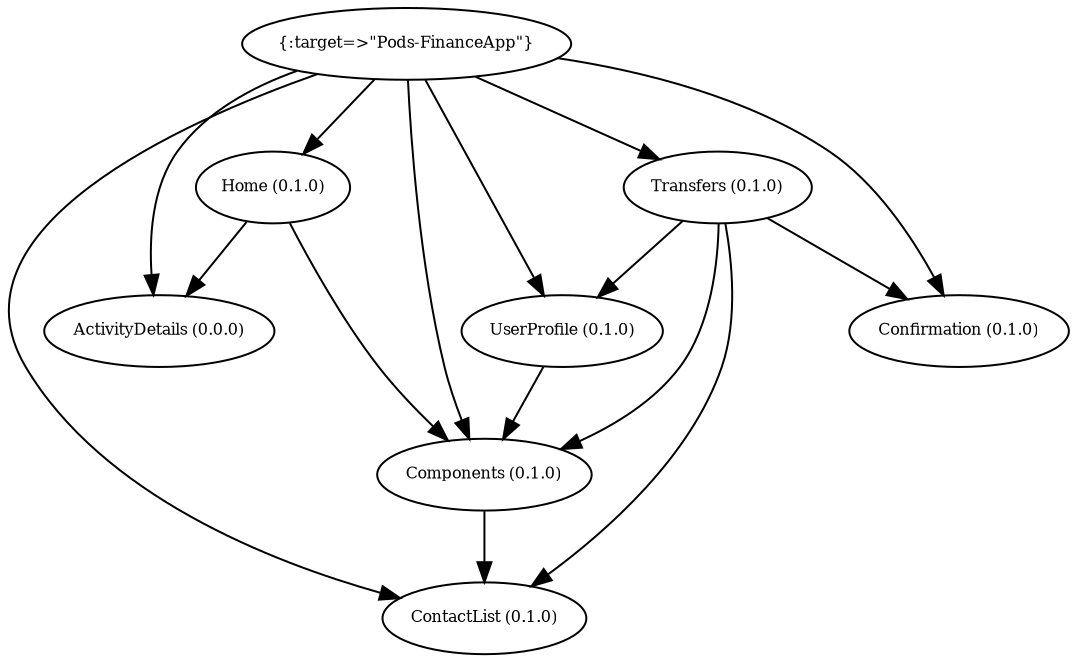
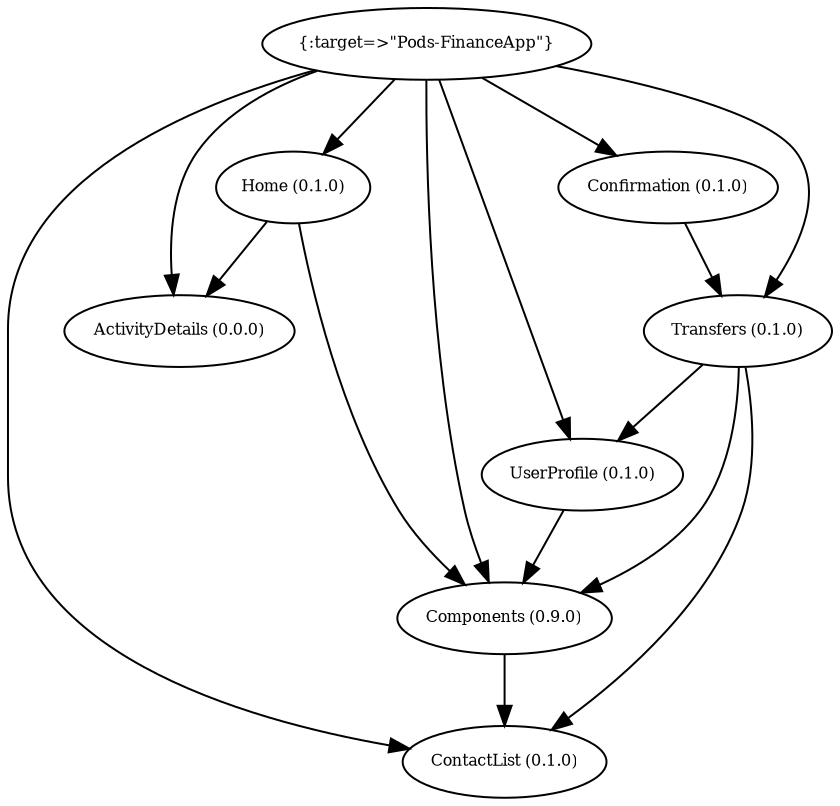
edge "Transfers (0.1.0)" -> "Confirmation (0.1.0)": reversed
node "Components (0.1.0)": label "Components (0.1.0)" -> "Components (0.9.0)"
